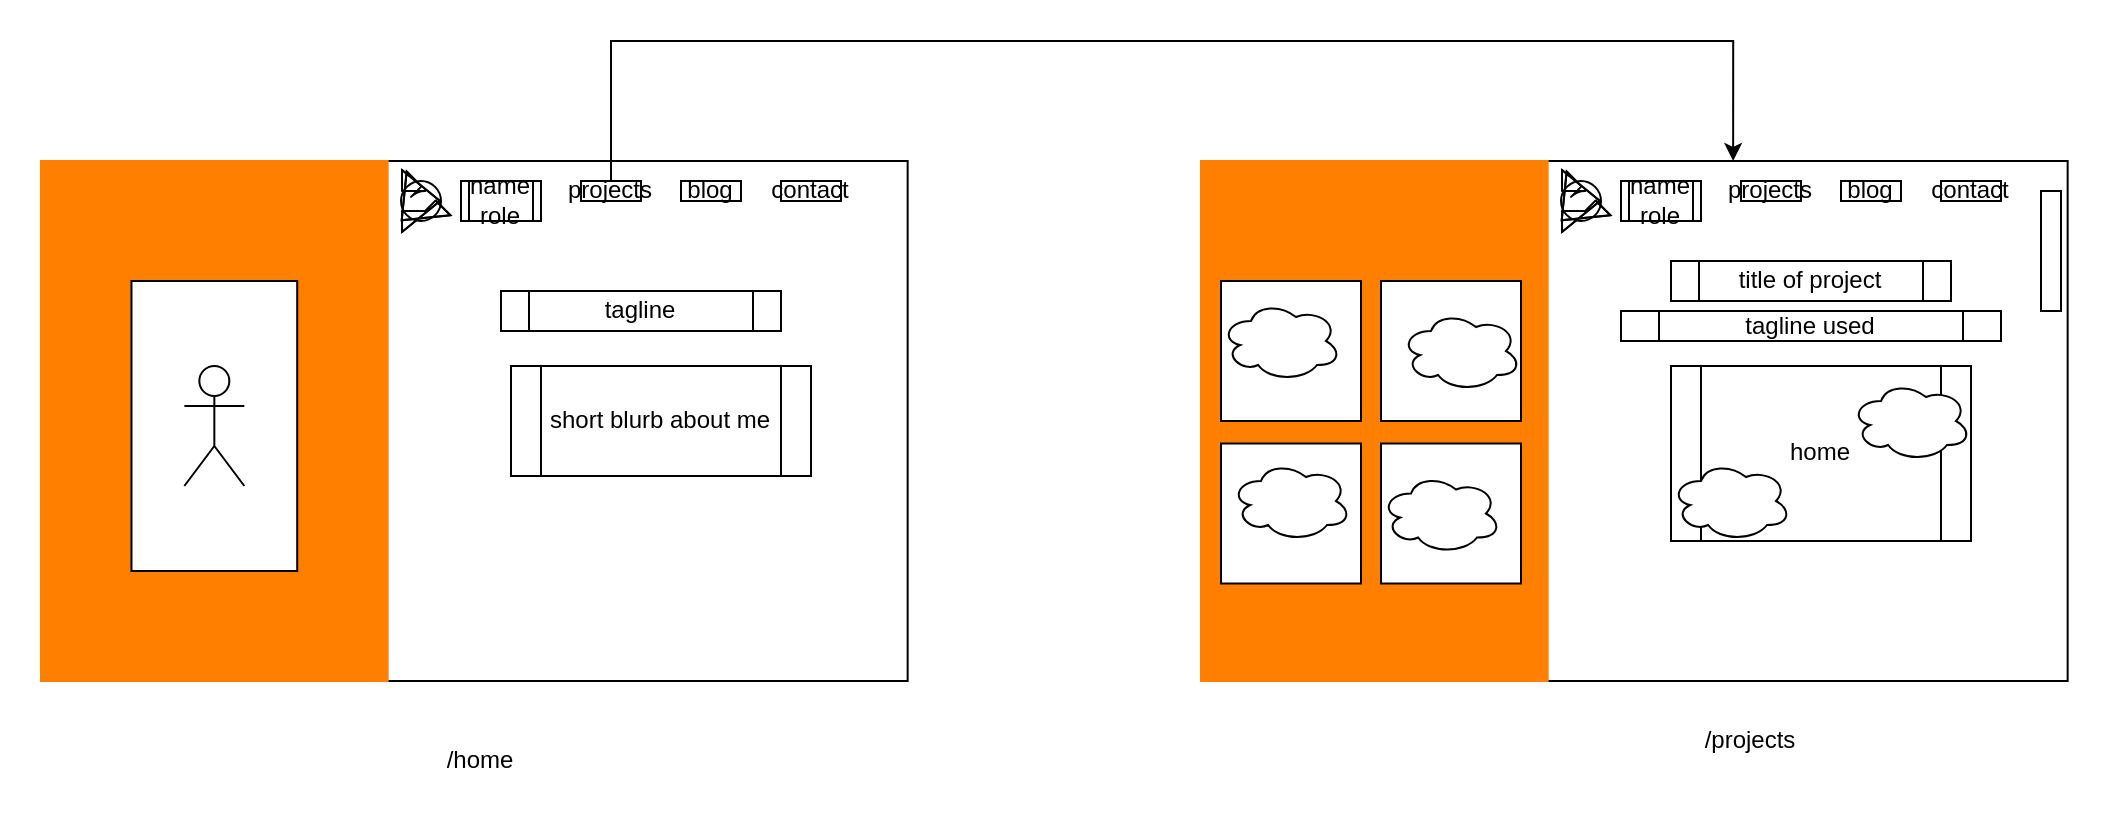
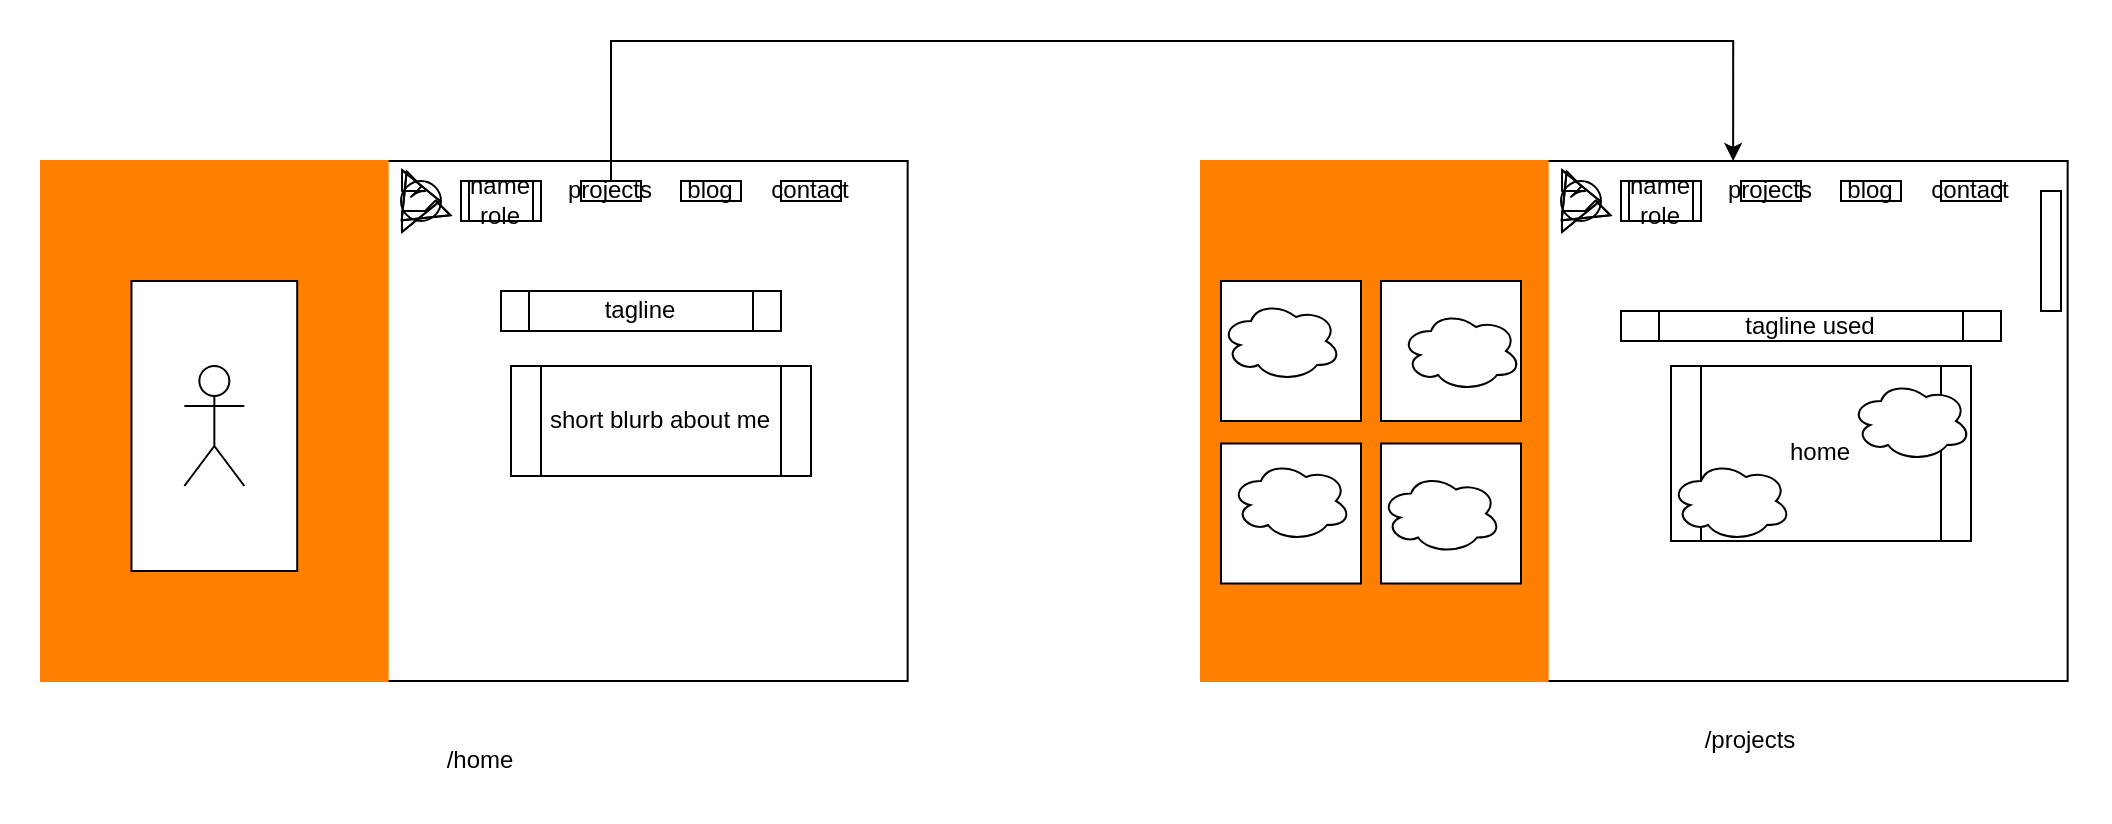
node "title of project": removed
